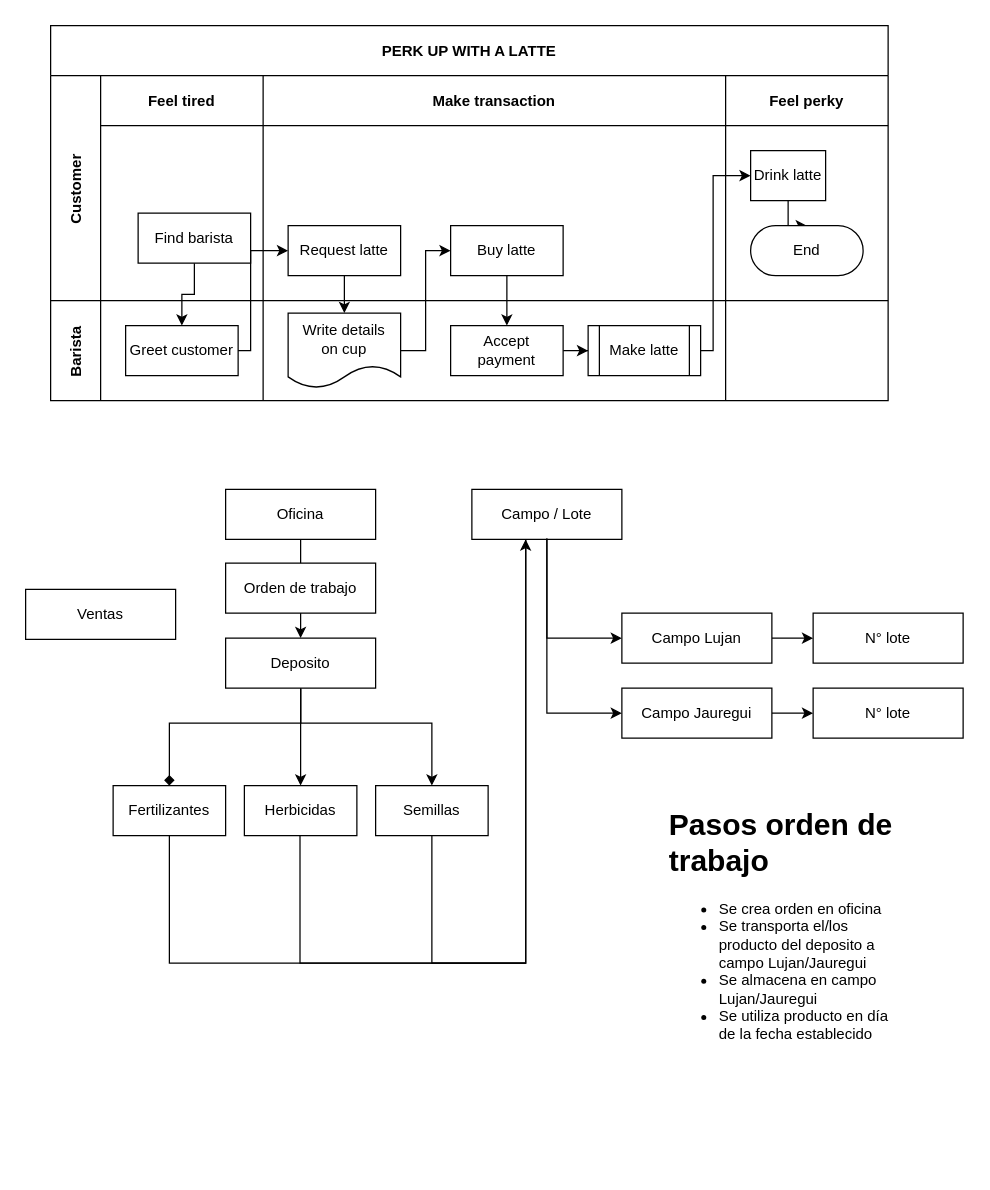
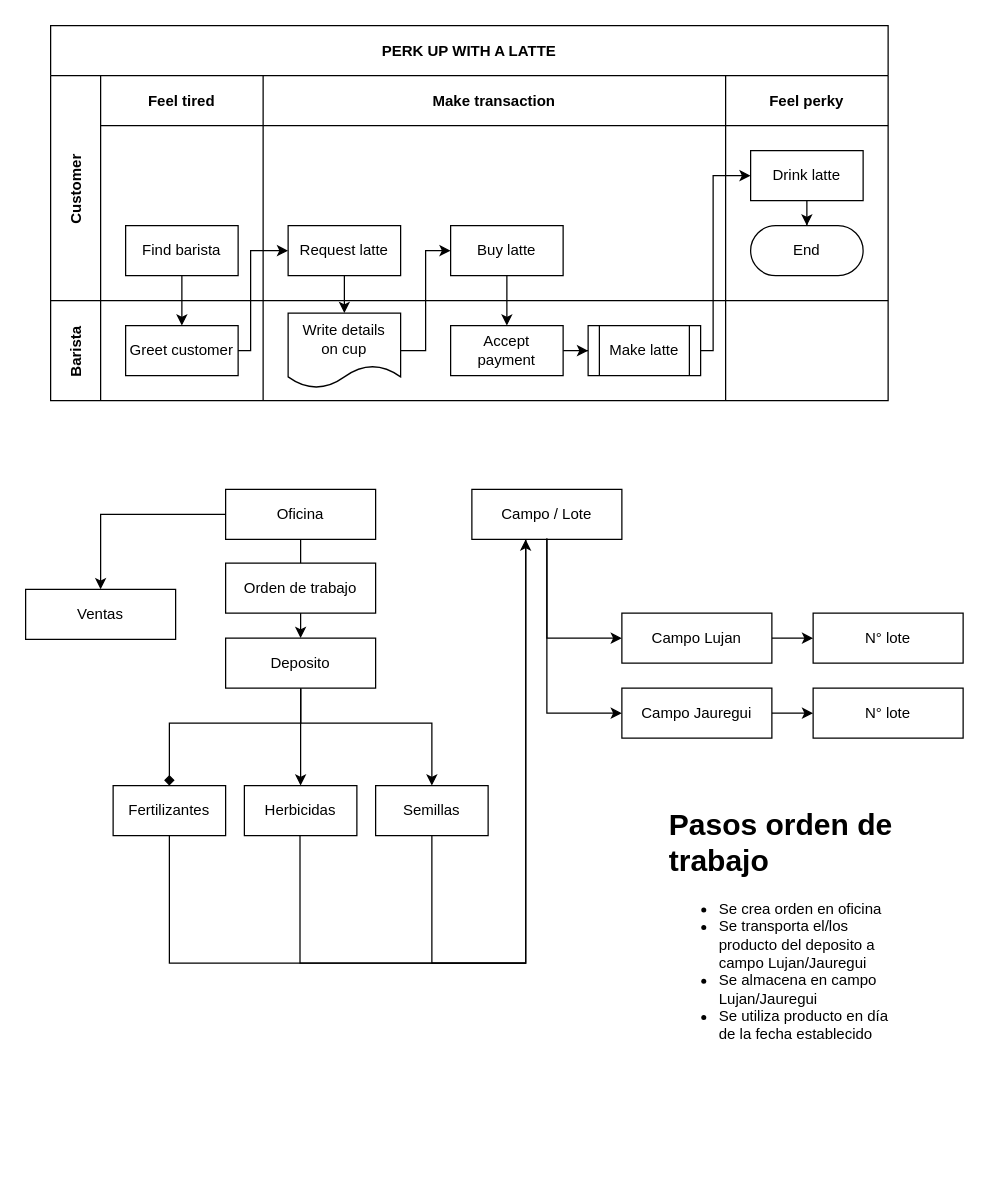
node "Drink latte": size 75x50 -> 113x50
node "Find barista": moved (194, 238) -> (182, 251)
edge "Oficina" -> "Ventas": added
